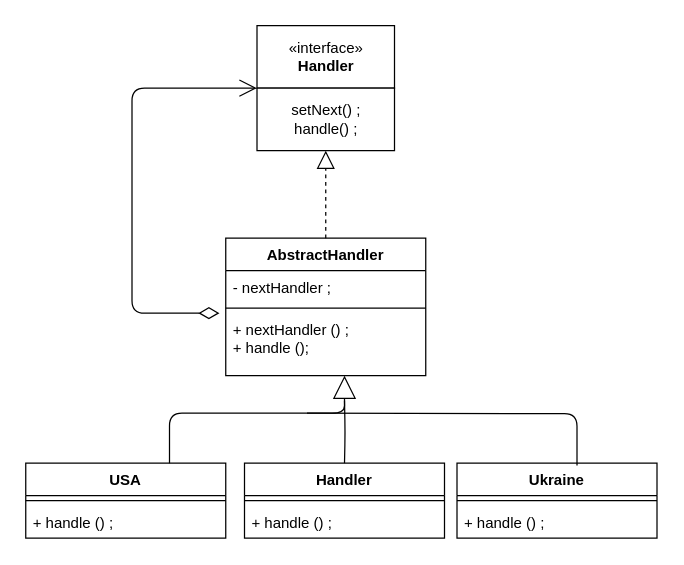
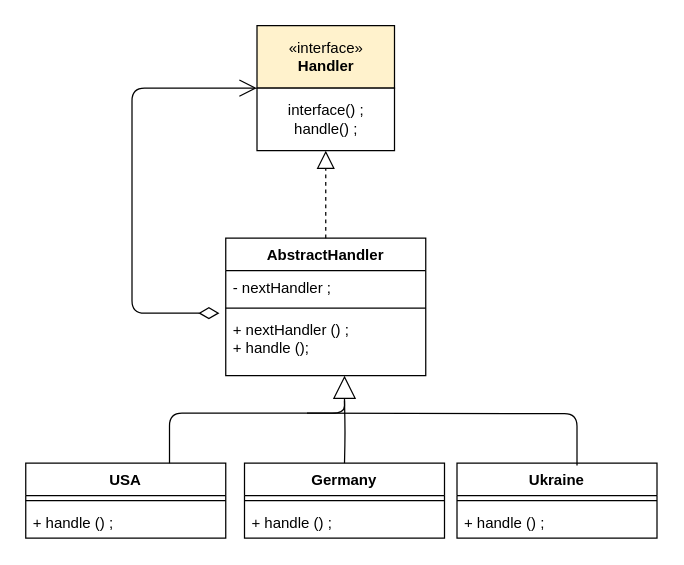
node "«interface» Handler": fillcolor #ffffff -> #fff2cc
node "setNext() ; handle() ;": label "setNext() ; handle() ;" -> "interface() ; handle() ;"
node "Handler": label "Handler" -> "Germany"
